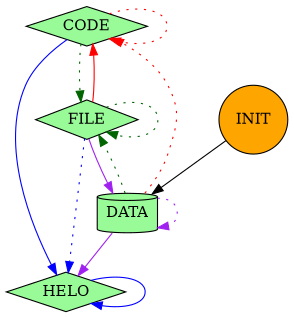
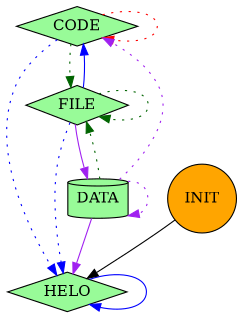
edge "FILE" -> "CODE": color red -> blue
edge "DATA" -> "CODE": color red -> purple
edge "CODE" -> "HELO": style solid -> dotted
edge "INIT" -> "DATA": now "INIT" -> "HELO"
